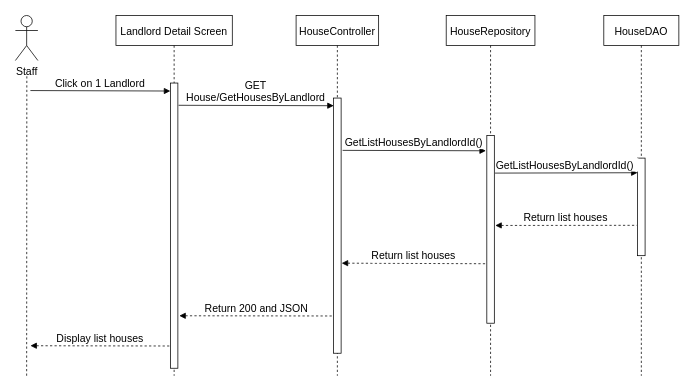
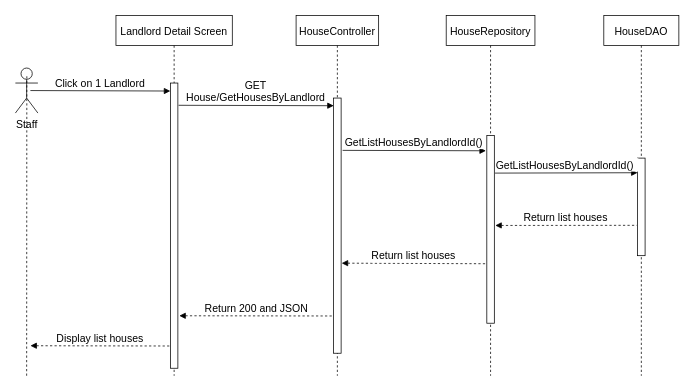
node "Staff": moved (27, 38) -> (27, 90)
